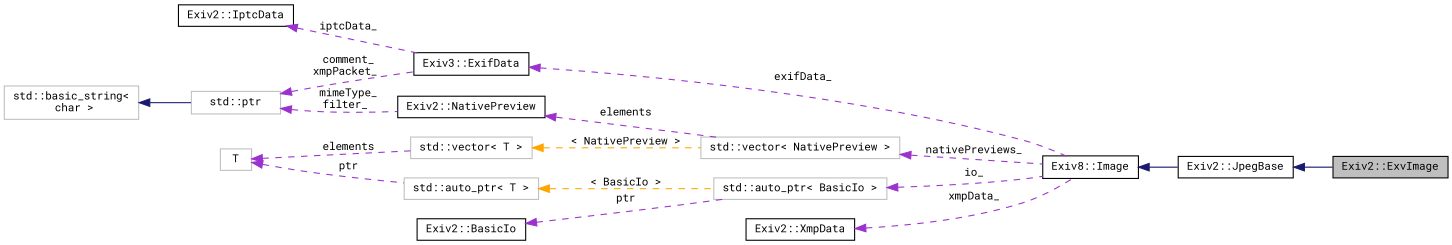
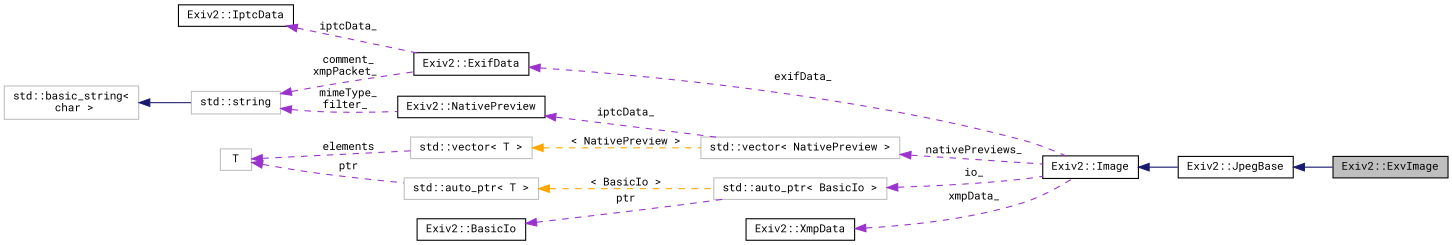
node "Exiv3::ExifData": label "Exiv3::ExifData" -> "Exiv2::ExifData"
node "std::ptr": label "std::ptr" -> "std::string"
edge "std::vector< NativePreview >" -> "Exiv2::NativePreview": label " elements" -> " iptcData_"
node "Exiv8::Image": label "Exiv8::Image" -> "Exiv2::Image"
